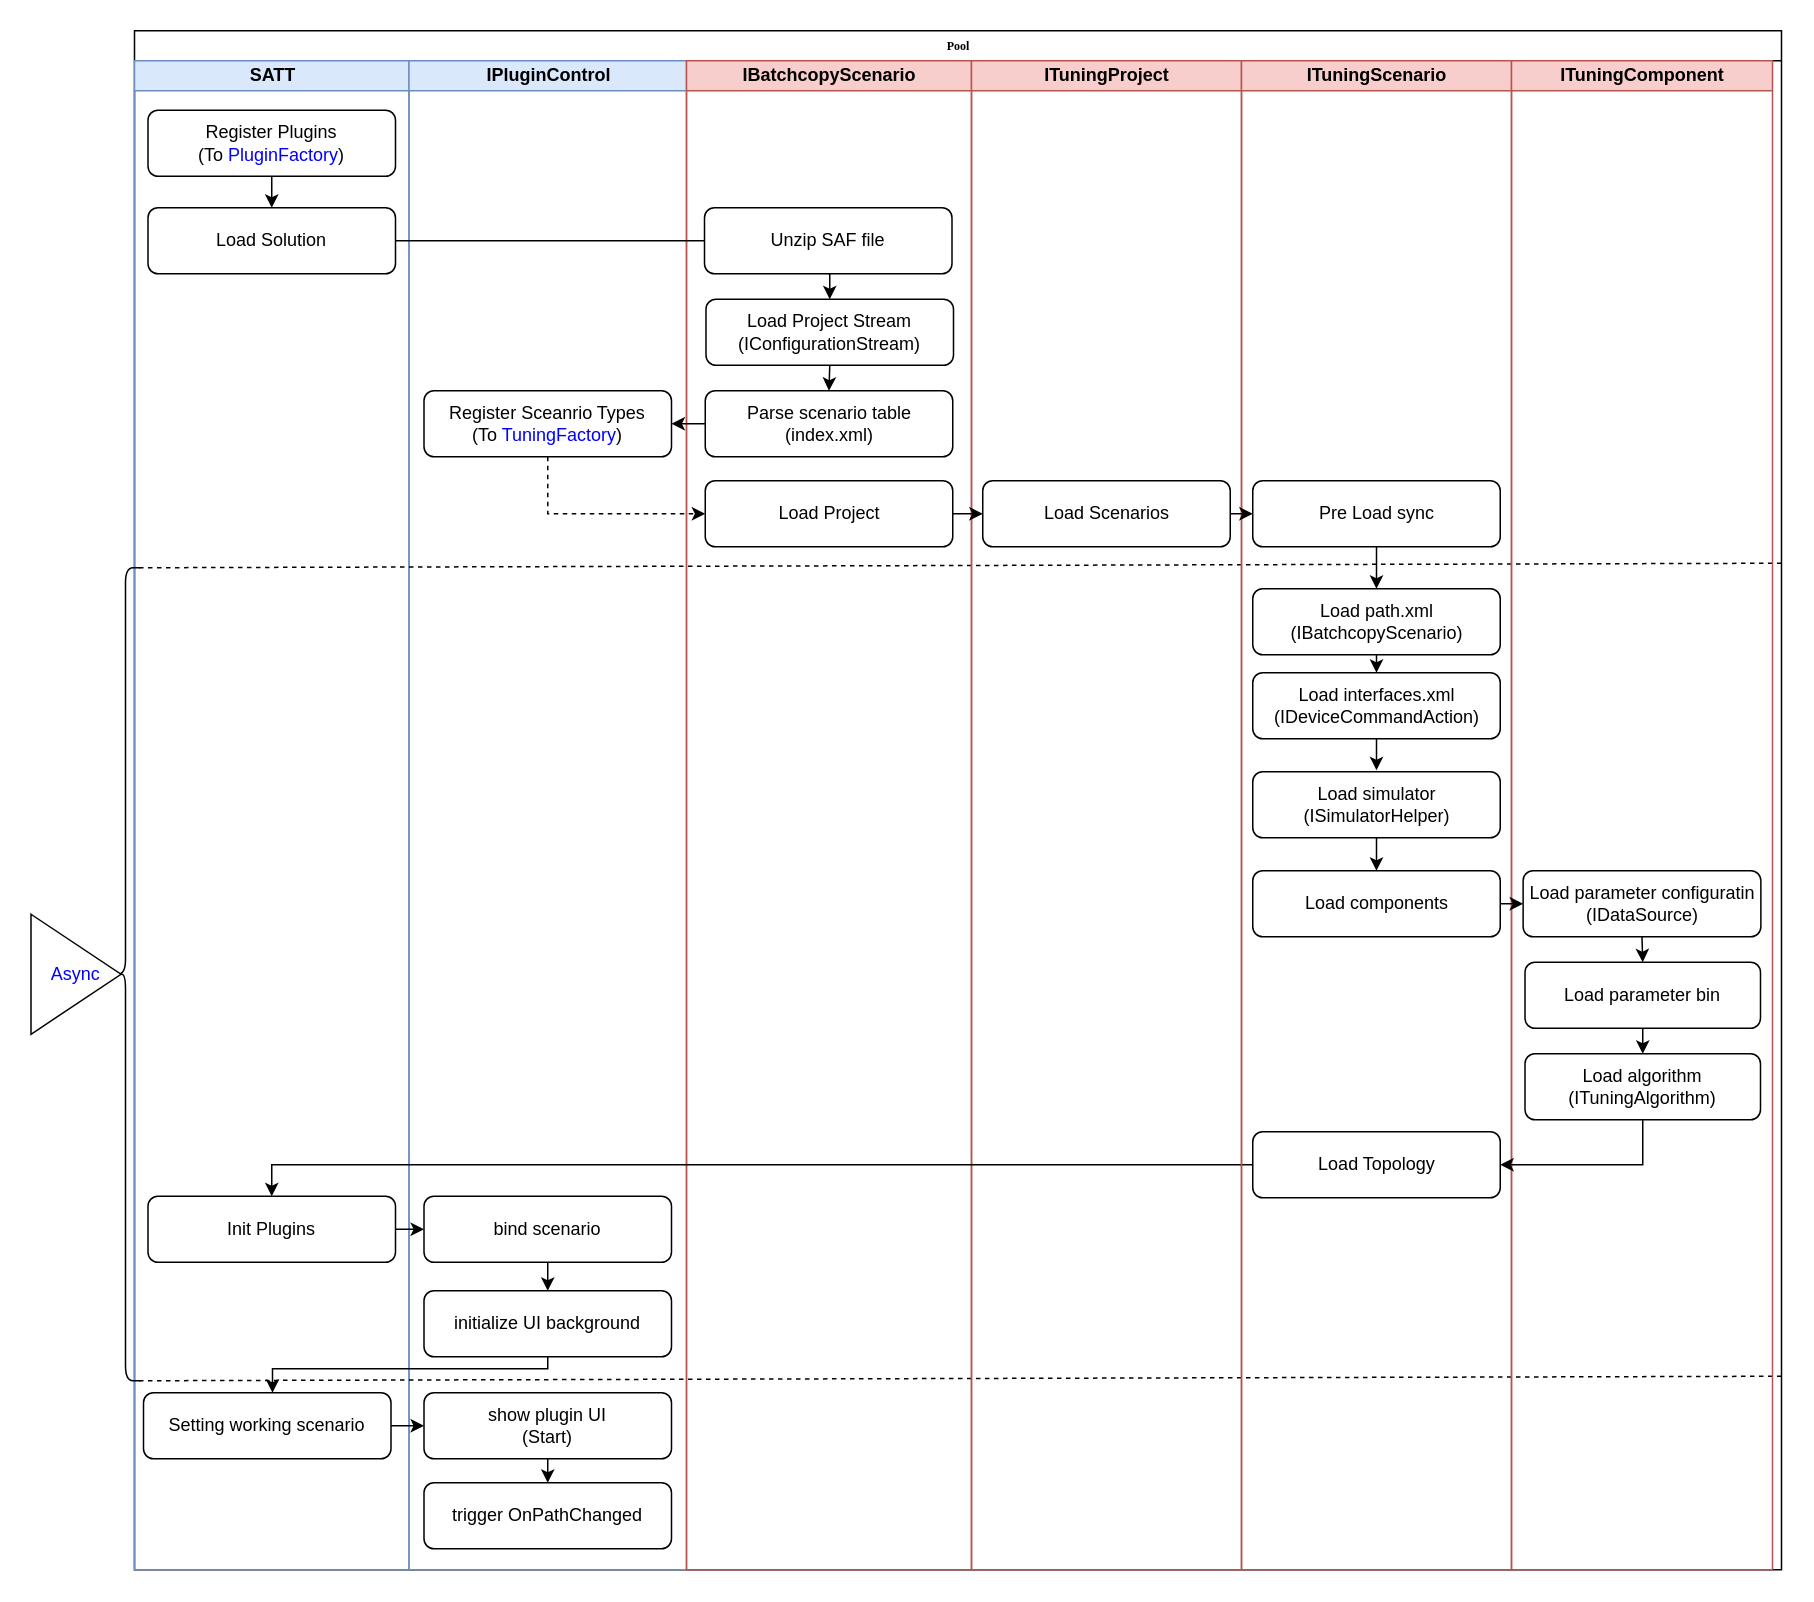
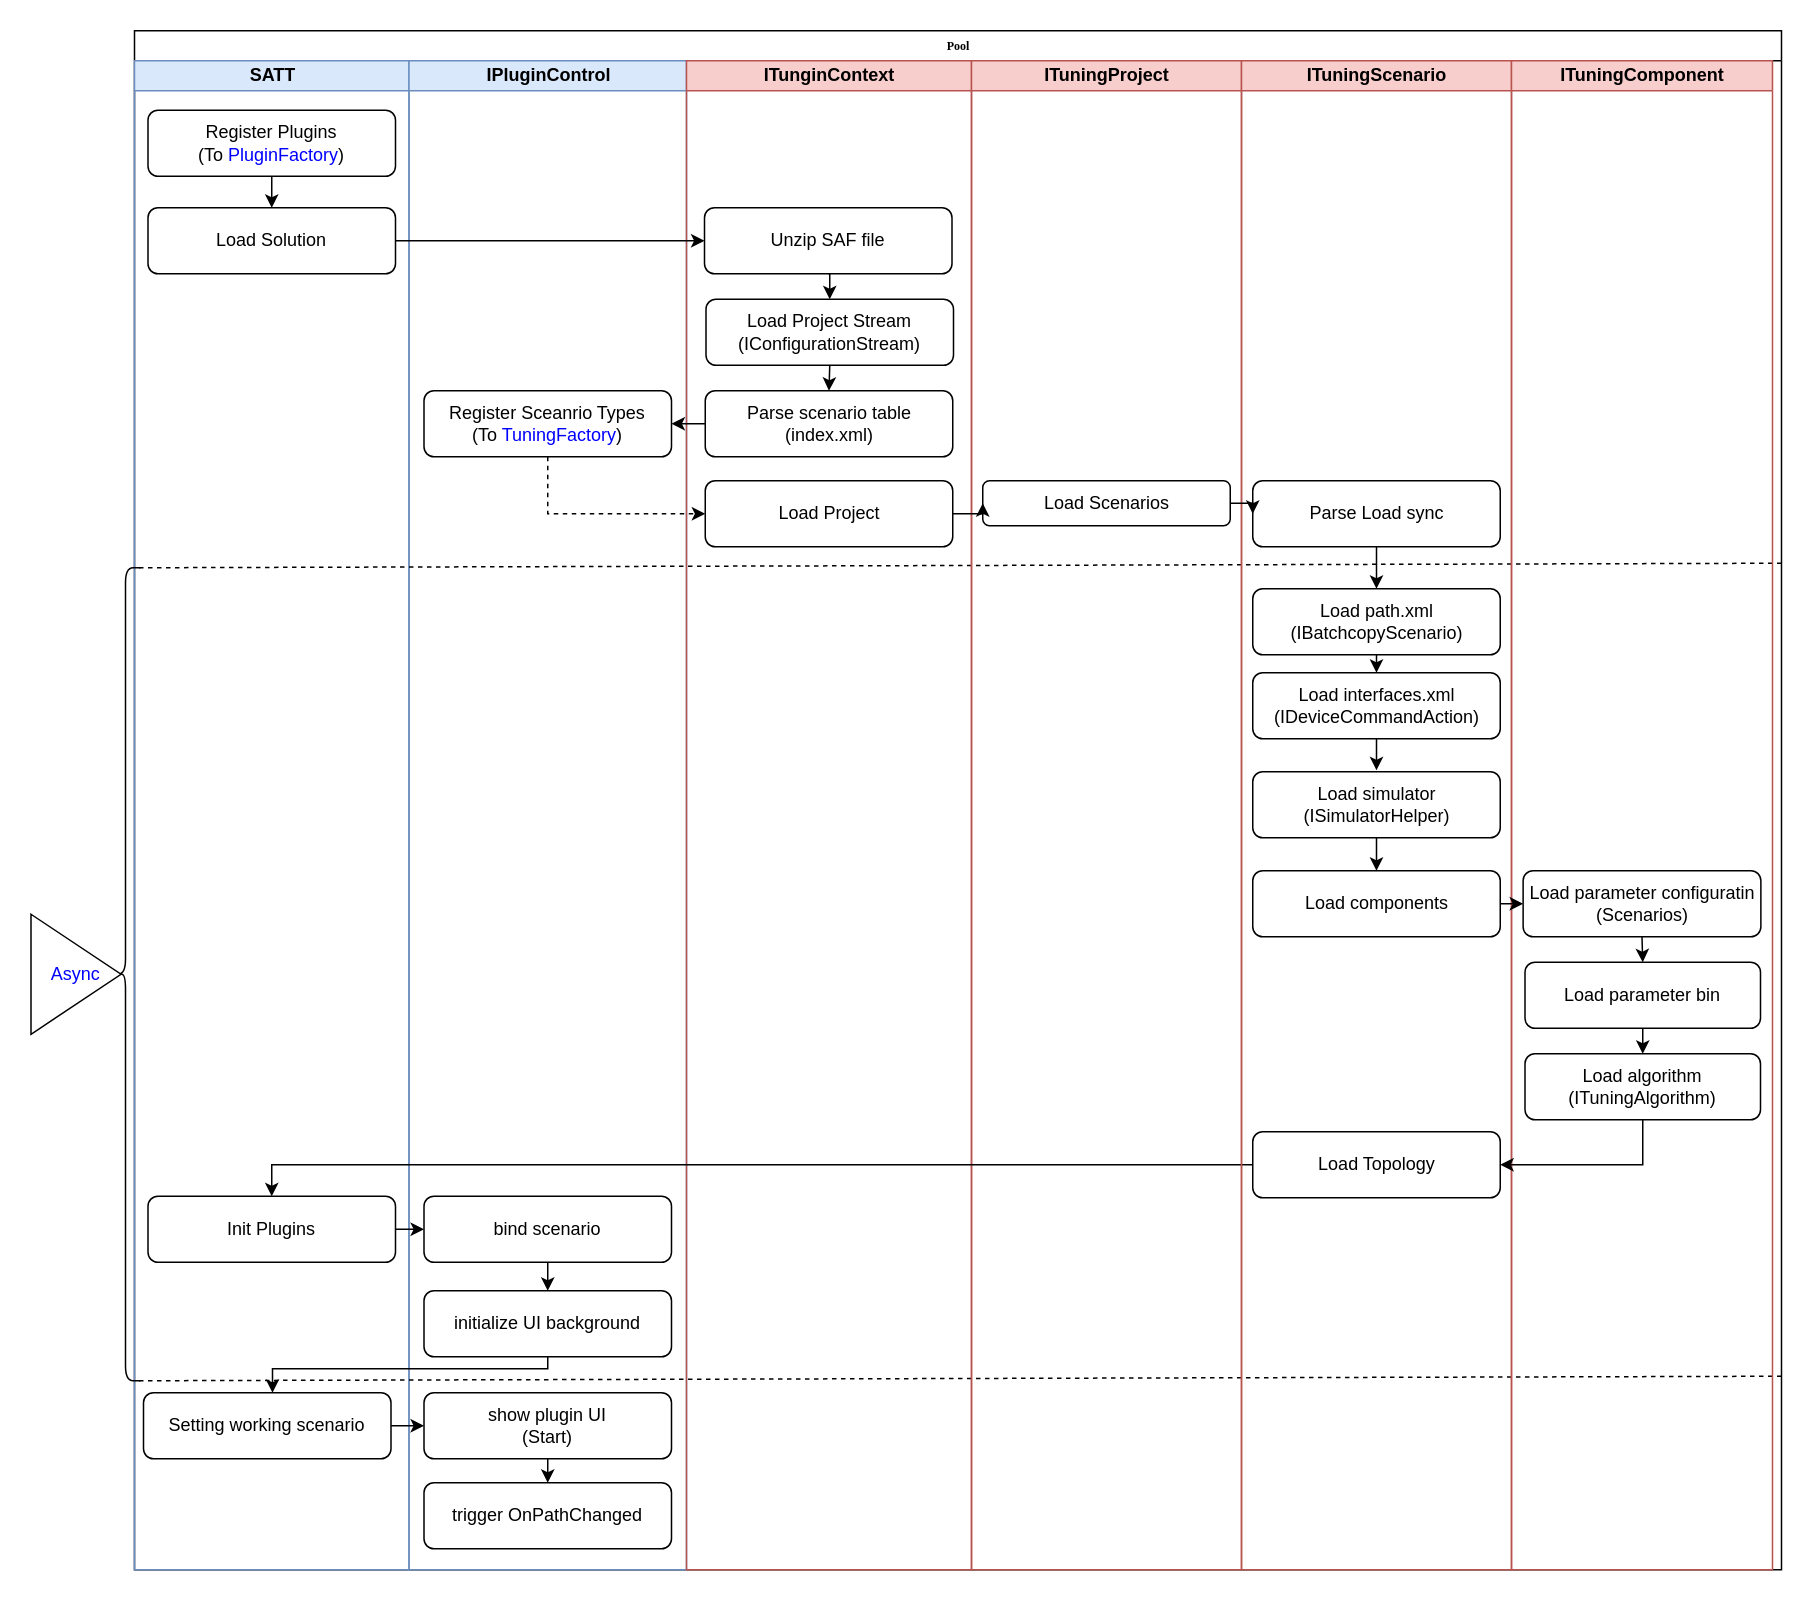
node "IBatchcopyScenario": label "IBatchcopyScenario" -> "ITunginContext"
edge "Load Solution" -- "Unzip SAF file": arrowhead none -> classic
node "Load Scenarios": size 248x66 -> 248x45
node "Pre Load sync": label "Pre Load sync" -> "Parse Load sync"
node "Load parameter configuratin (IDataSource)": label "Load parameter configuratin (IDataSource)" -> "Load parameter configuratin (Scenarios)"
